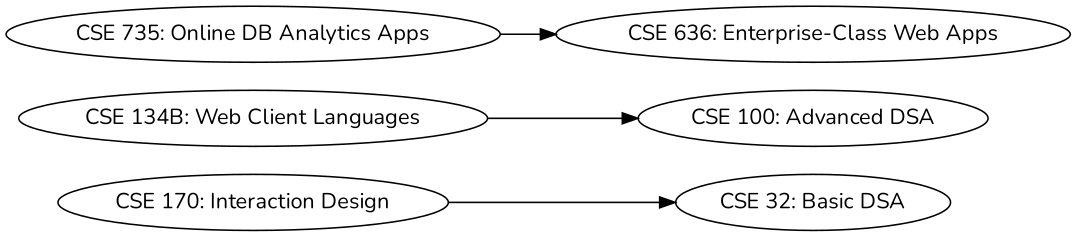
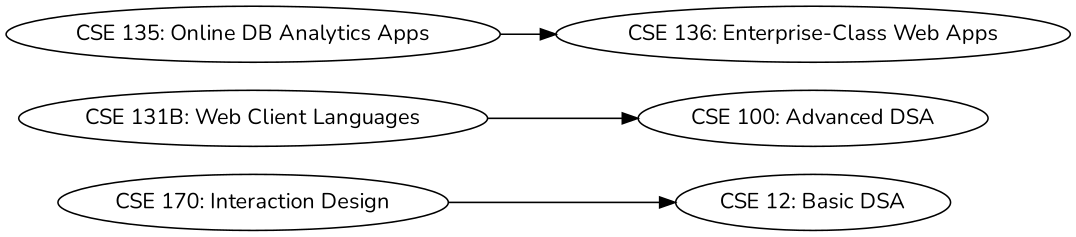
node "CSE 735: Online DB Analytics Apps": label "CSE 735: Online DB Analytics Apps" -> "CSE 135: Online DB Analytics Apps"
node "CSE 636: Enterprise-Class Web Apps": label "CSE 636: Enterprise-Class Web Apps" -> "CSE 136: Enterprise-Class Web Apps"
node "CSE 134B: Web Client Languages": label "CSE 134B: Web Client Languages" -> "CSE 131B: Web Client Languages"
node "CSE 32: Basic DSA": label "CSE 32: Basic DSA" -> "CSE 12: Basic DSA"
